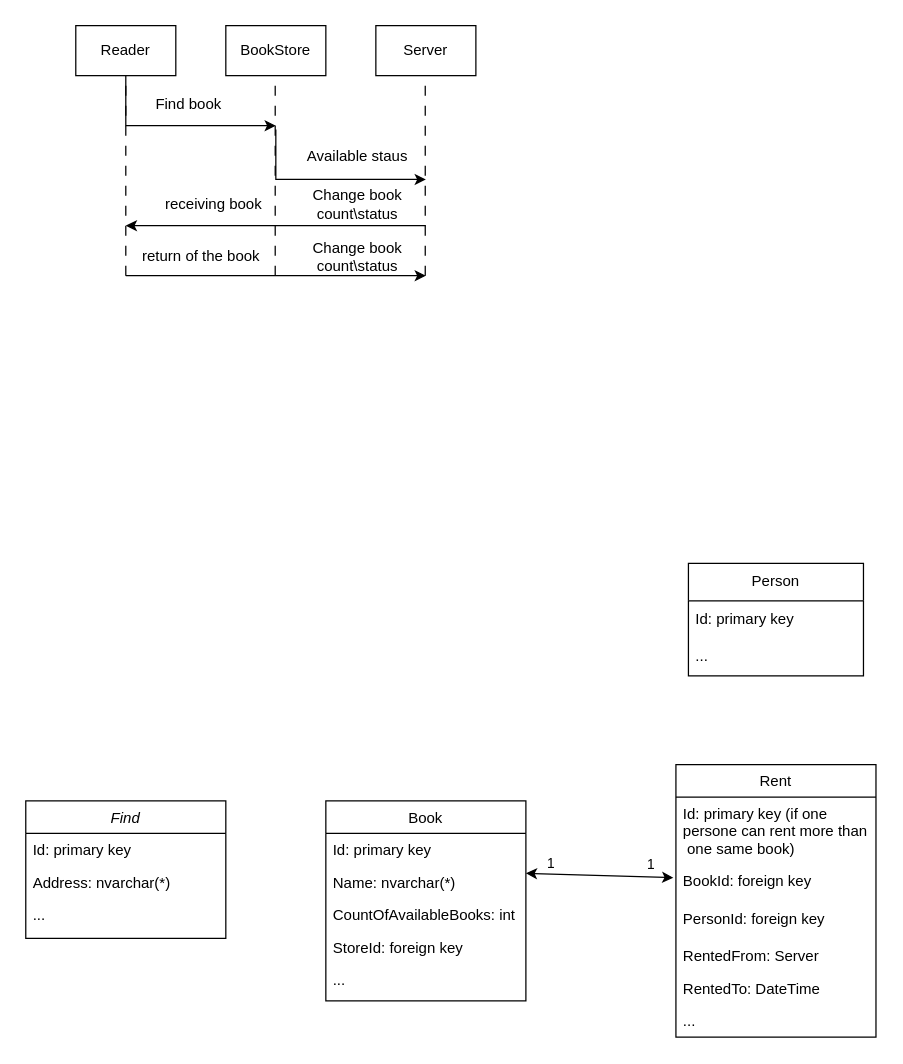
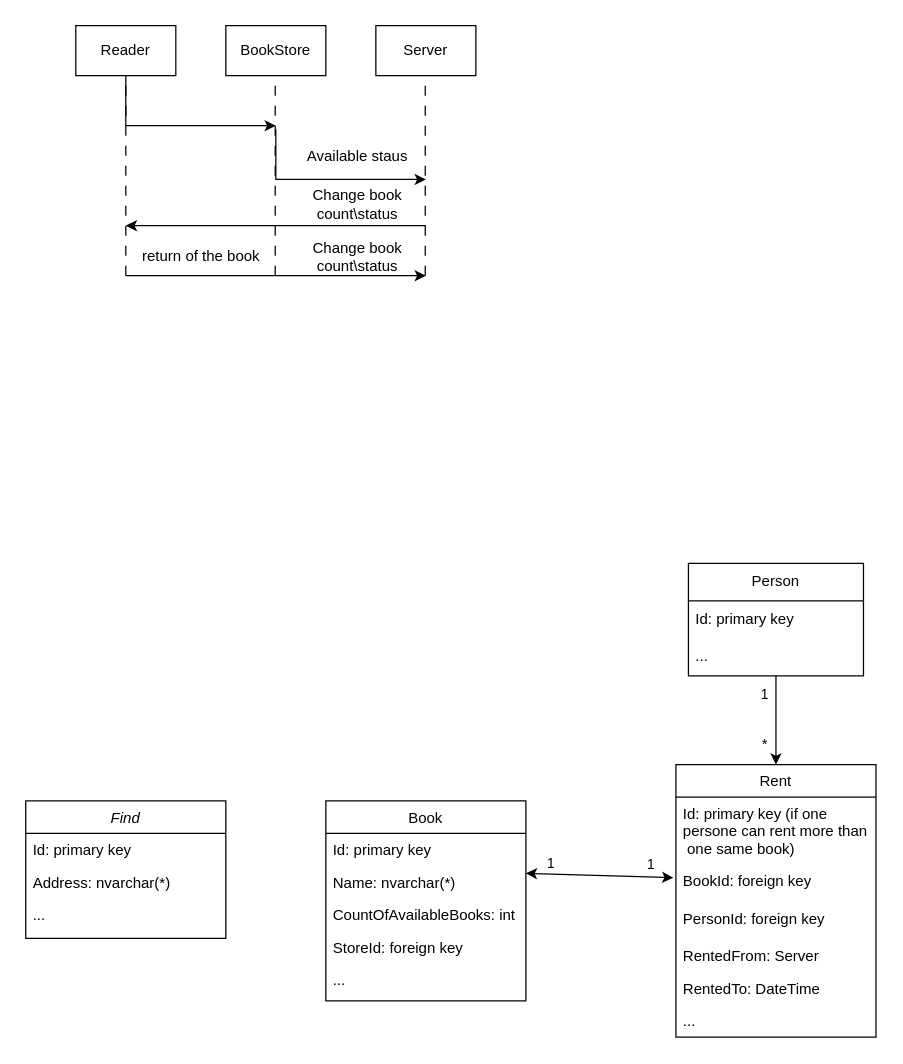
node "Find book": removed
node "receiving book": removed
edge "Person" -> "Rent": added, labels "1", "*"
